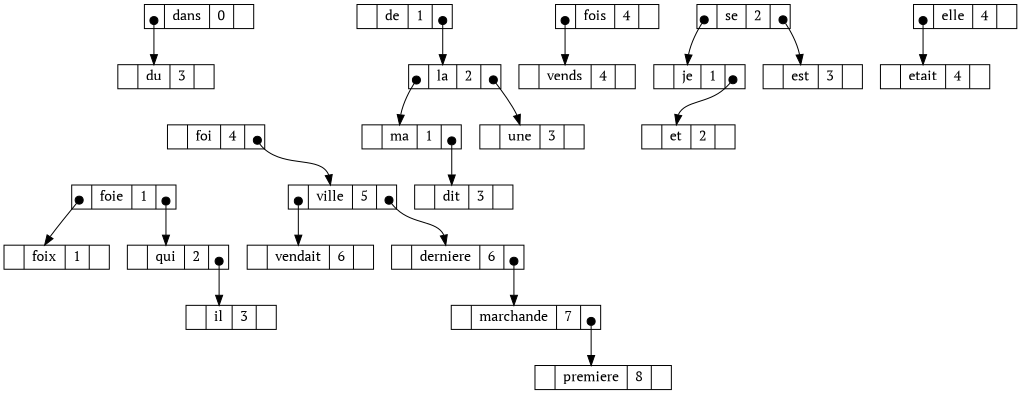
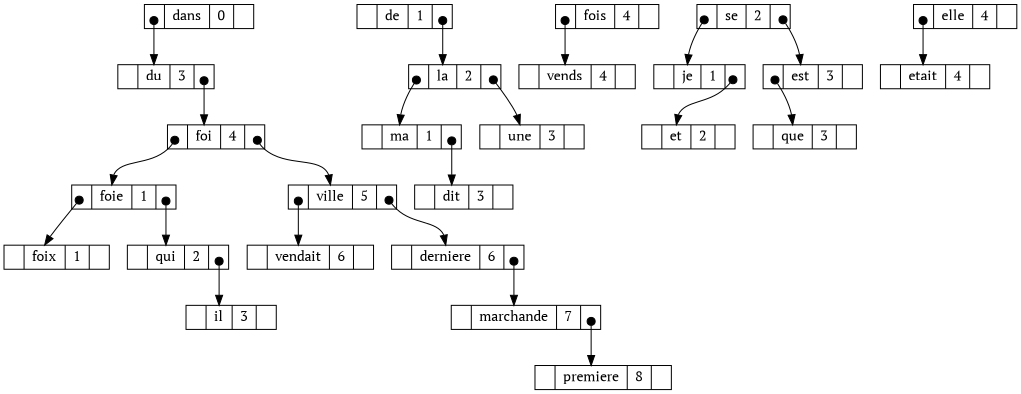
edge "du" -- "foi": added
node "que": added
edge "foi" -- "foie": added
